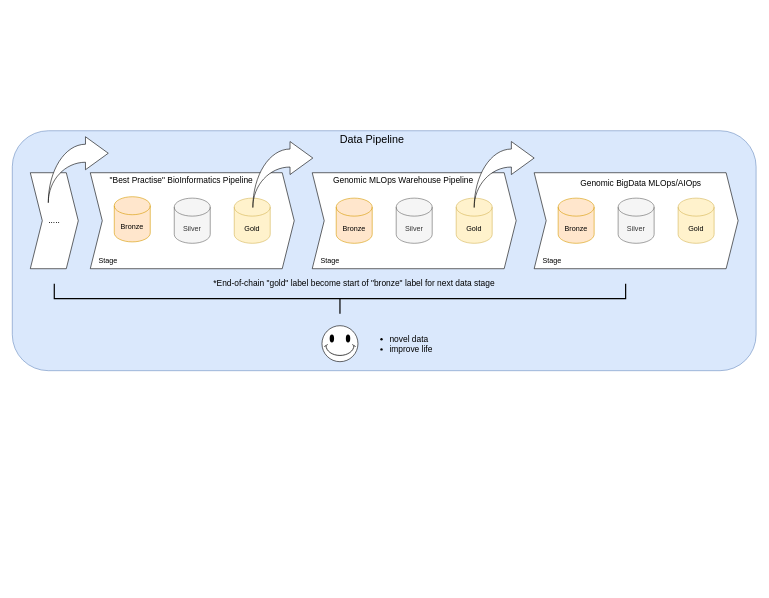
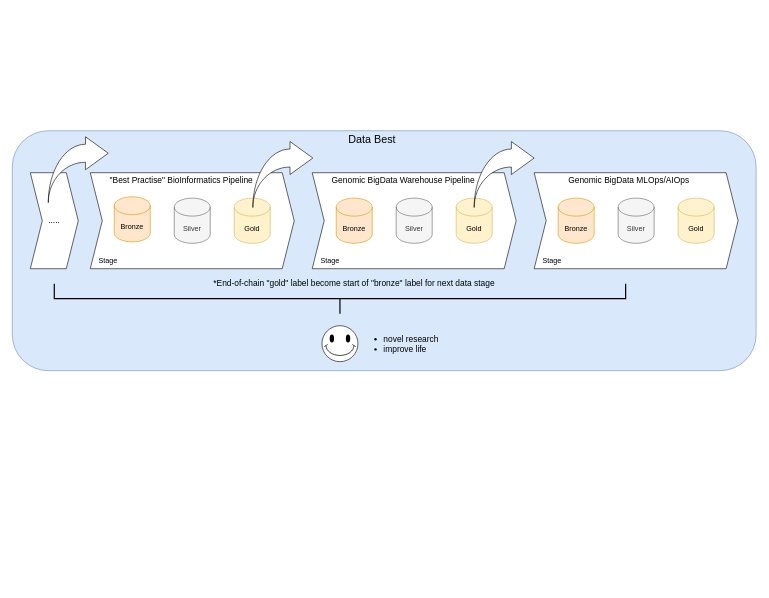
node "Data Pipeline": label "Data Pipeline" -> "Data Best"
node "Genomic MLOps Warehouse Pipeline": label "Genomic MLOps Warehouse Pipeline" -> "Genomic BigData Warehouse Pipeline"
node "Genomic BigData MLOps/AIOps": moved (641, 184) -> (629, 181)
node "novel data improve life": label "novel data improve life" -> "novel research improve life"
